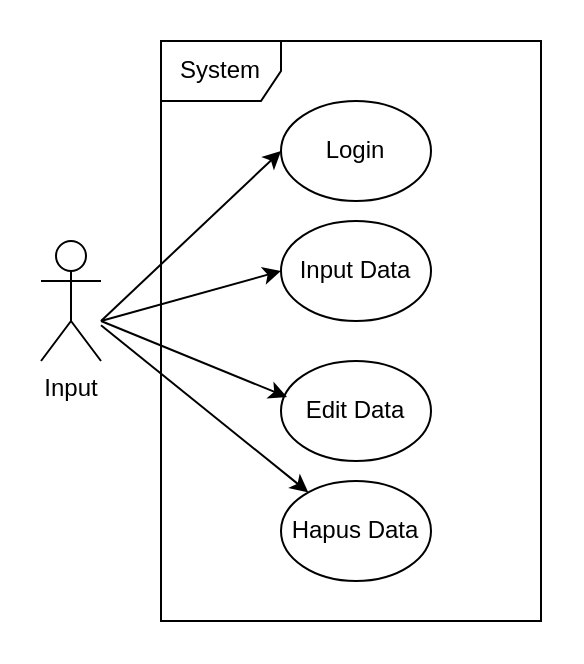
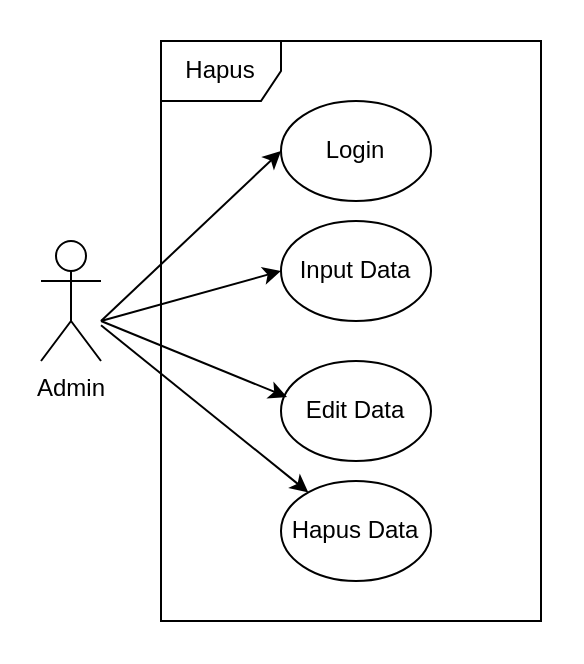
node "System": label "System" -> "Hapus"
node "Input": label "Input" -> "Admin"
